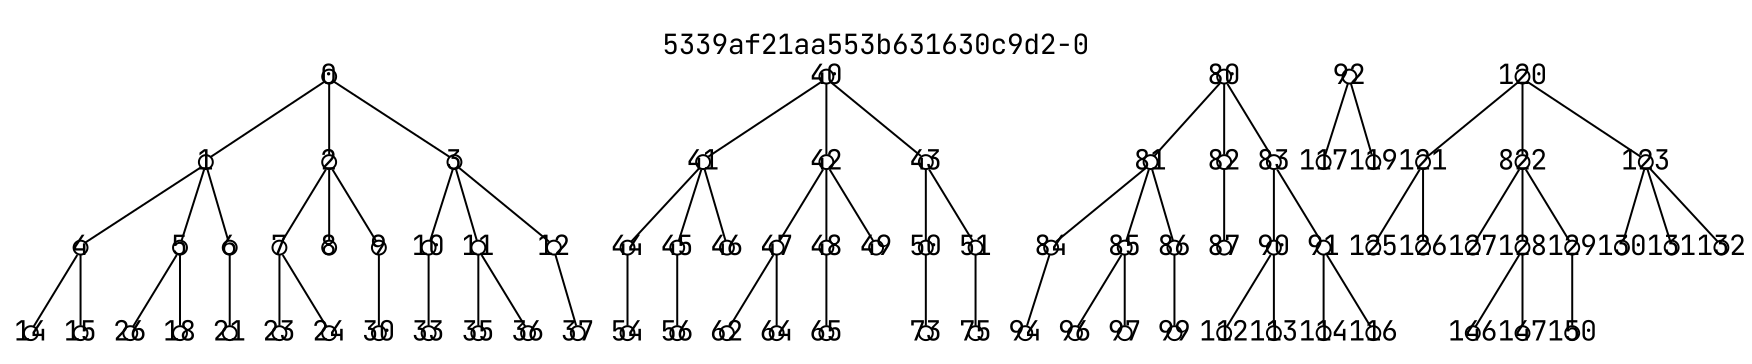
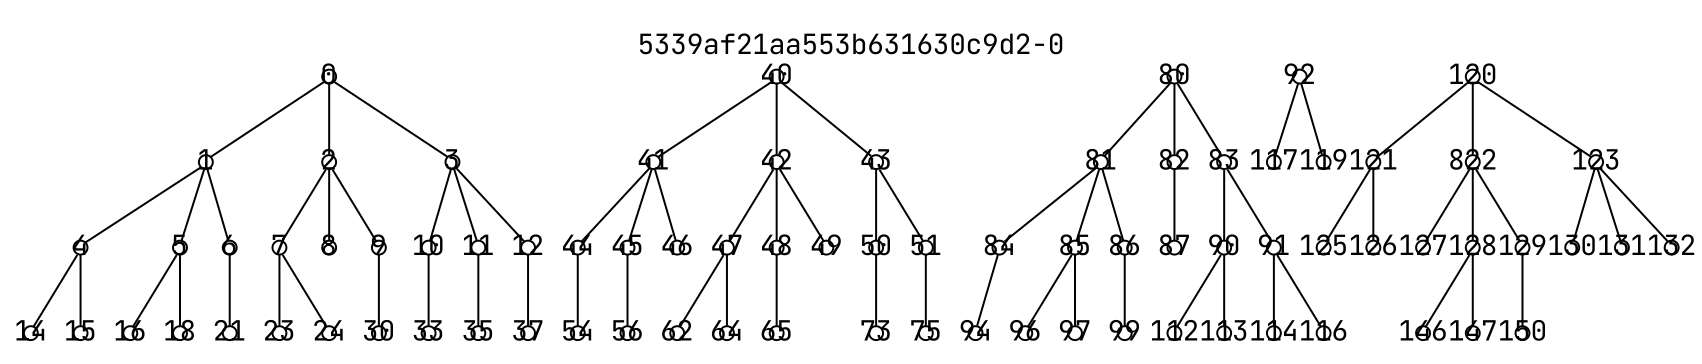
node "26": label "26" -> "16"
node "36": removed
